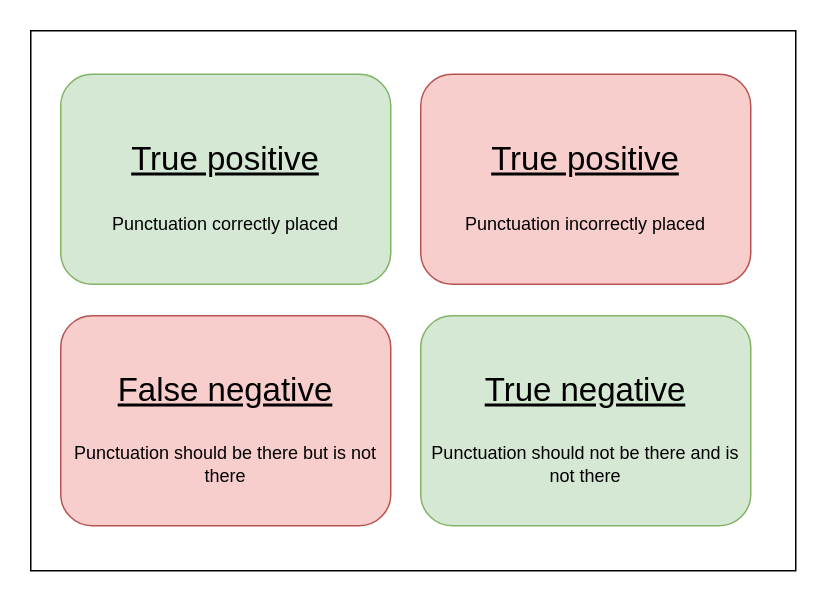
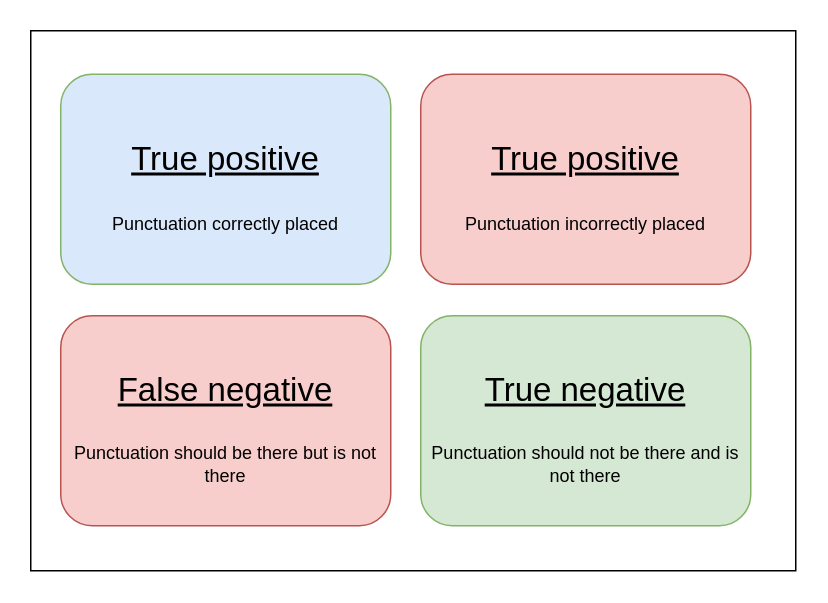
node "True positive Punctuation correctly placed": fillcolor #d5e8d4 -> #dae8fc
